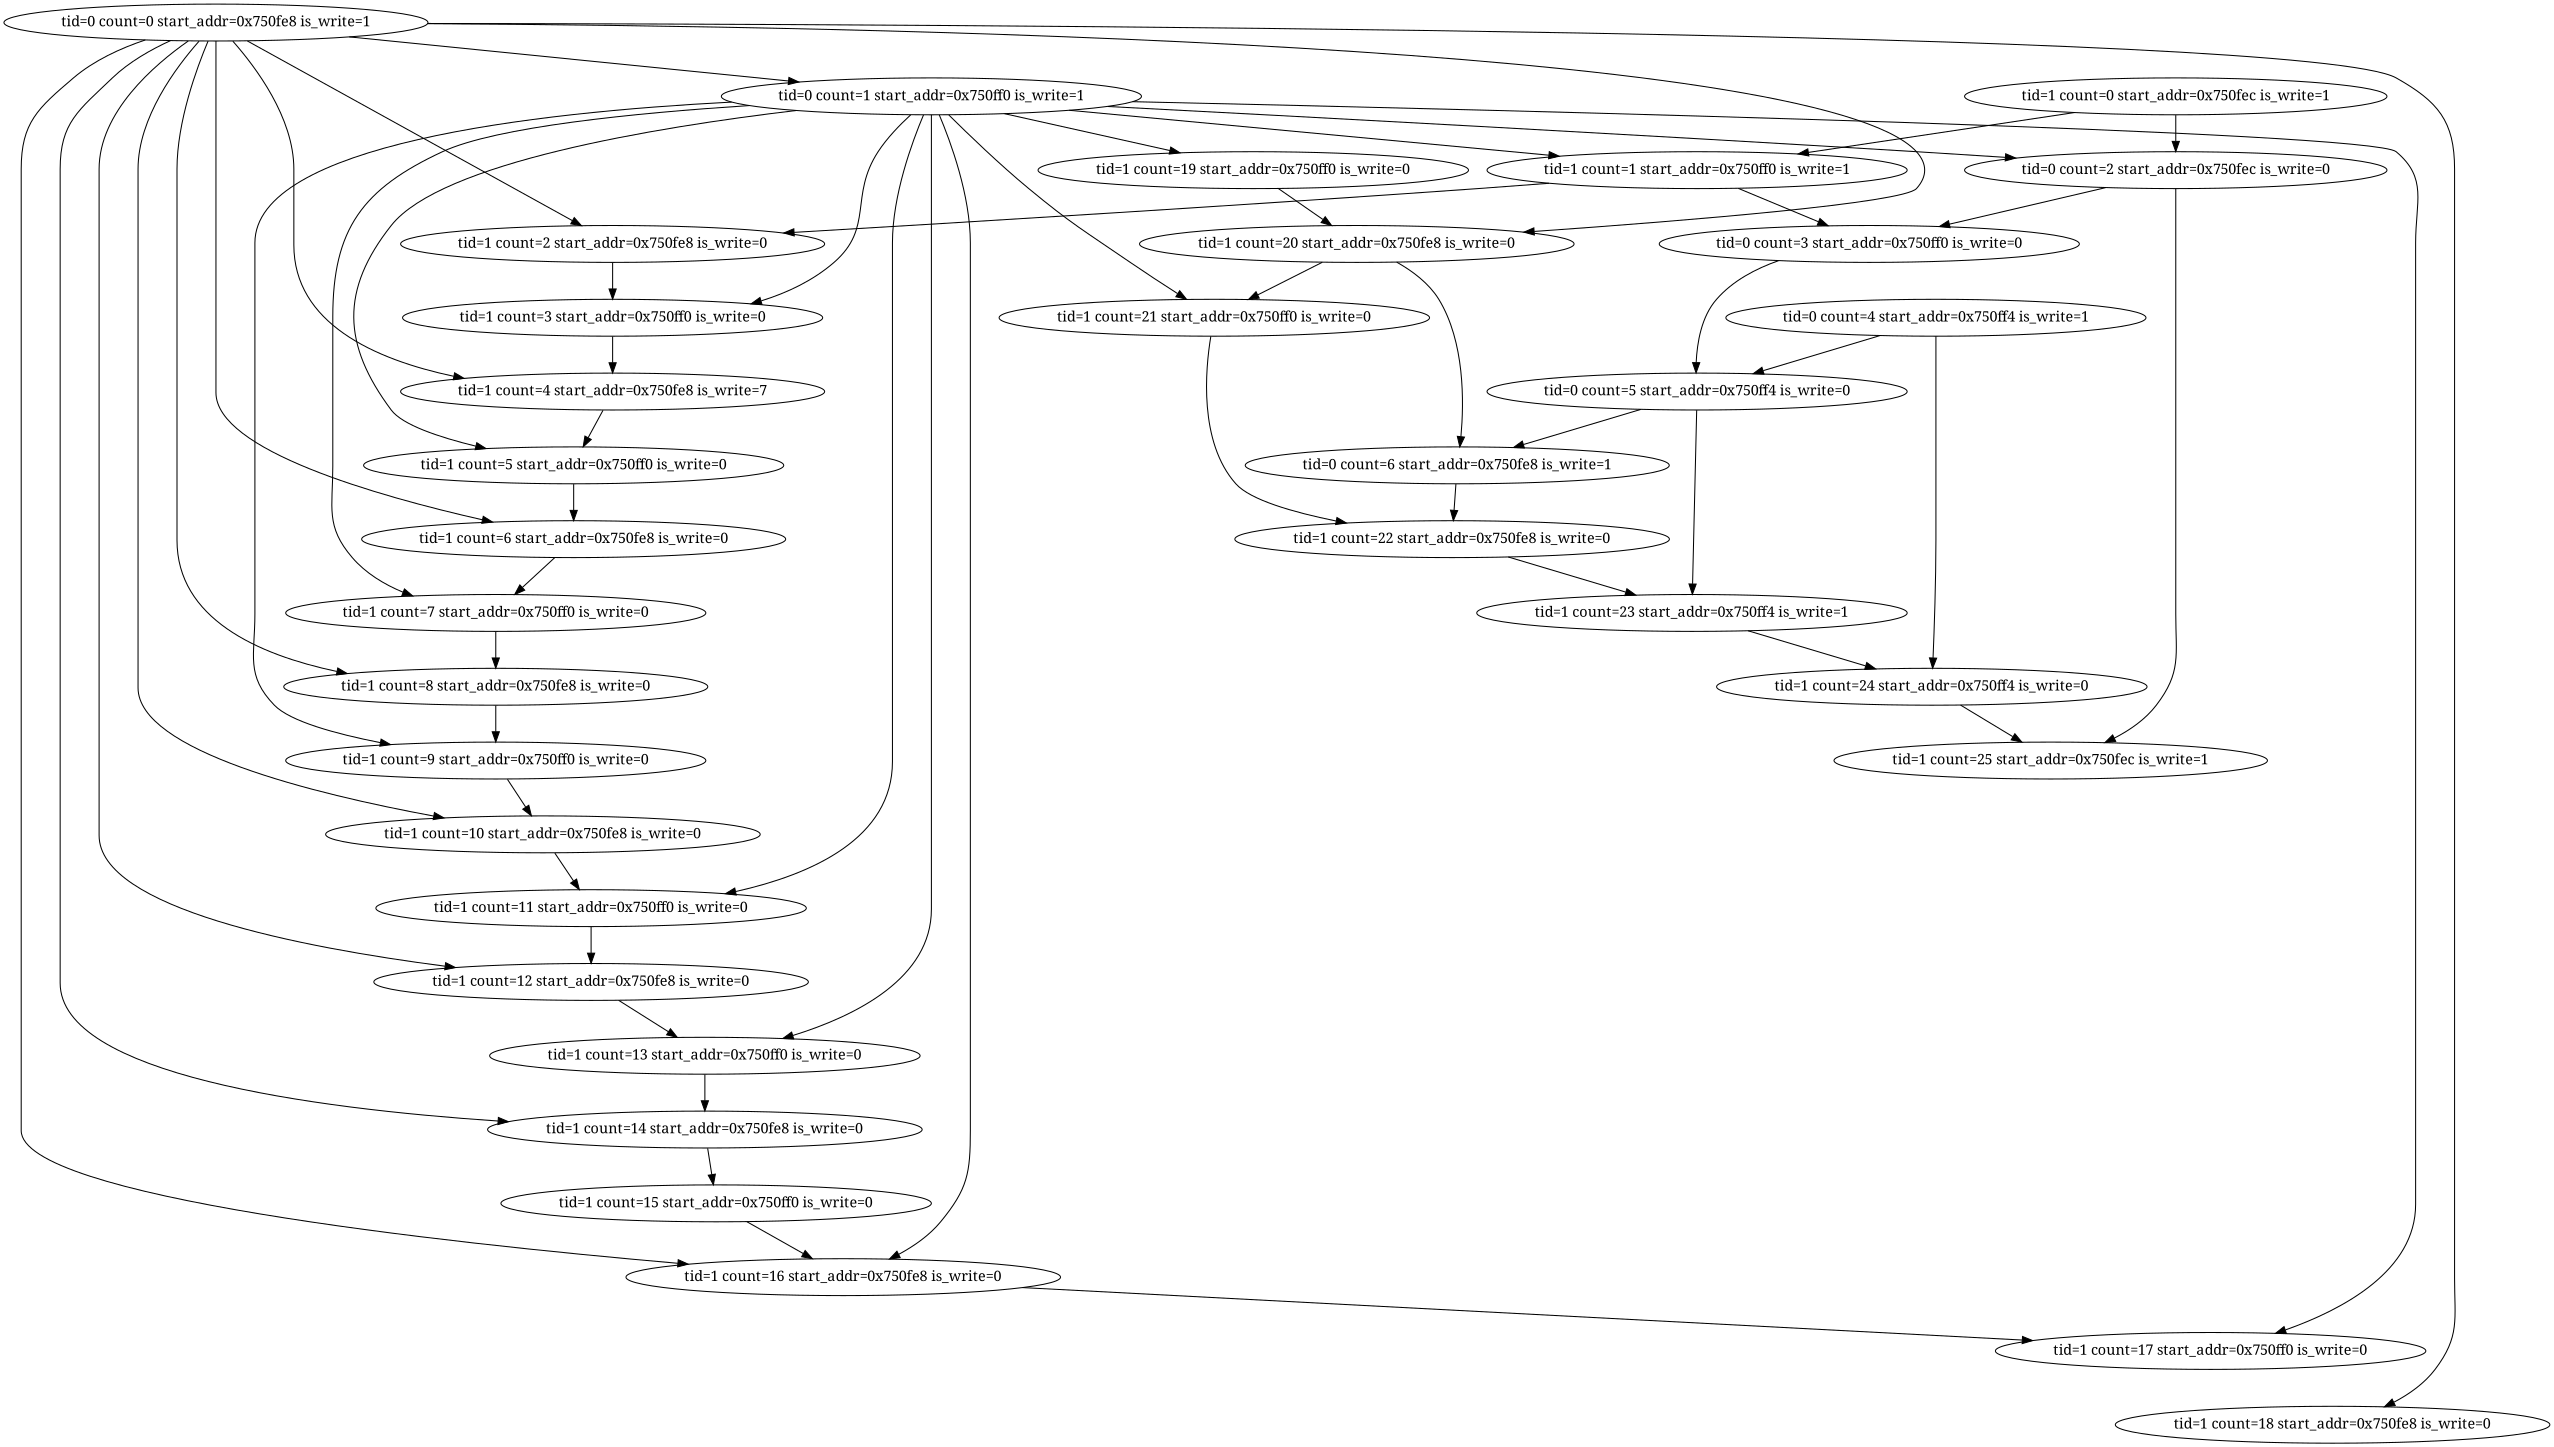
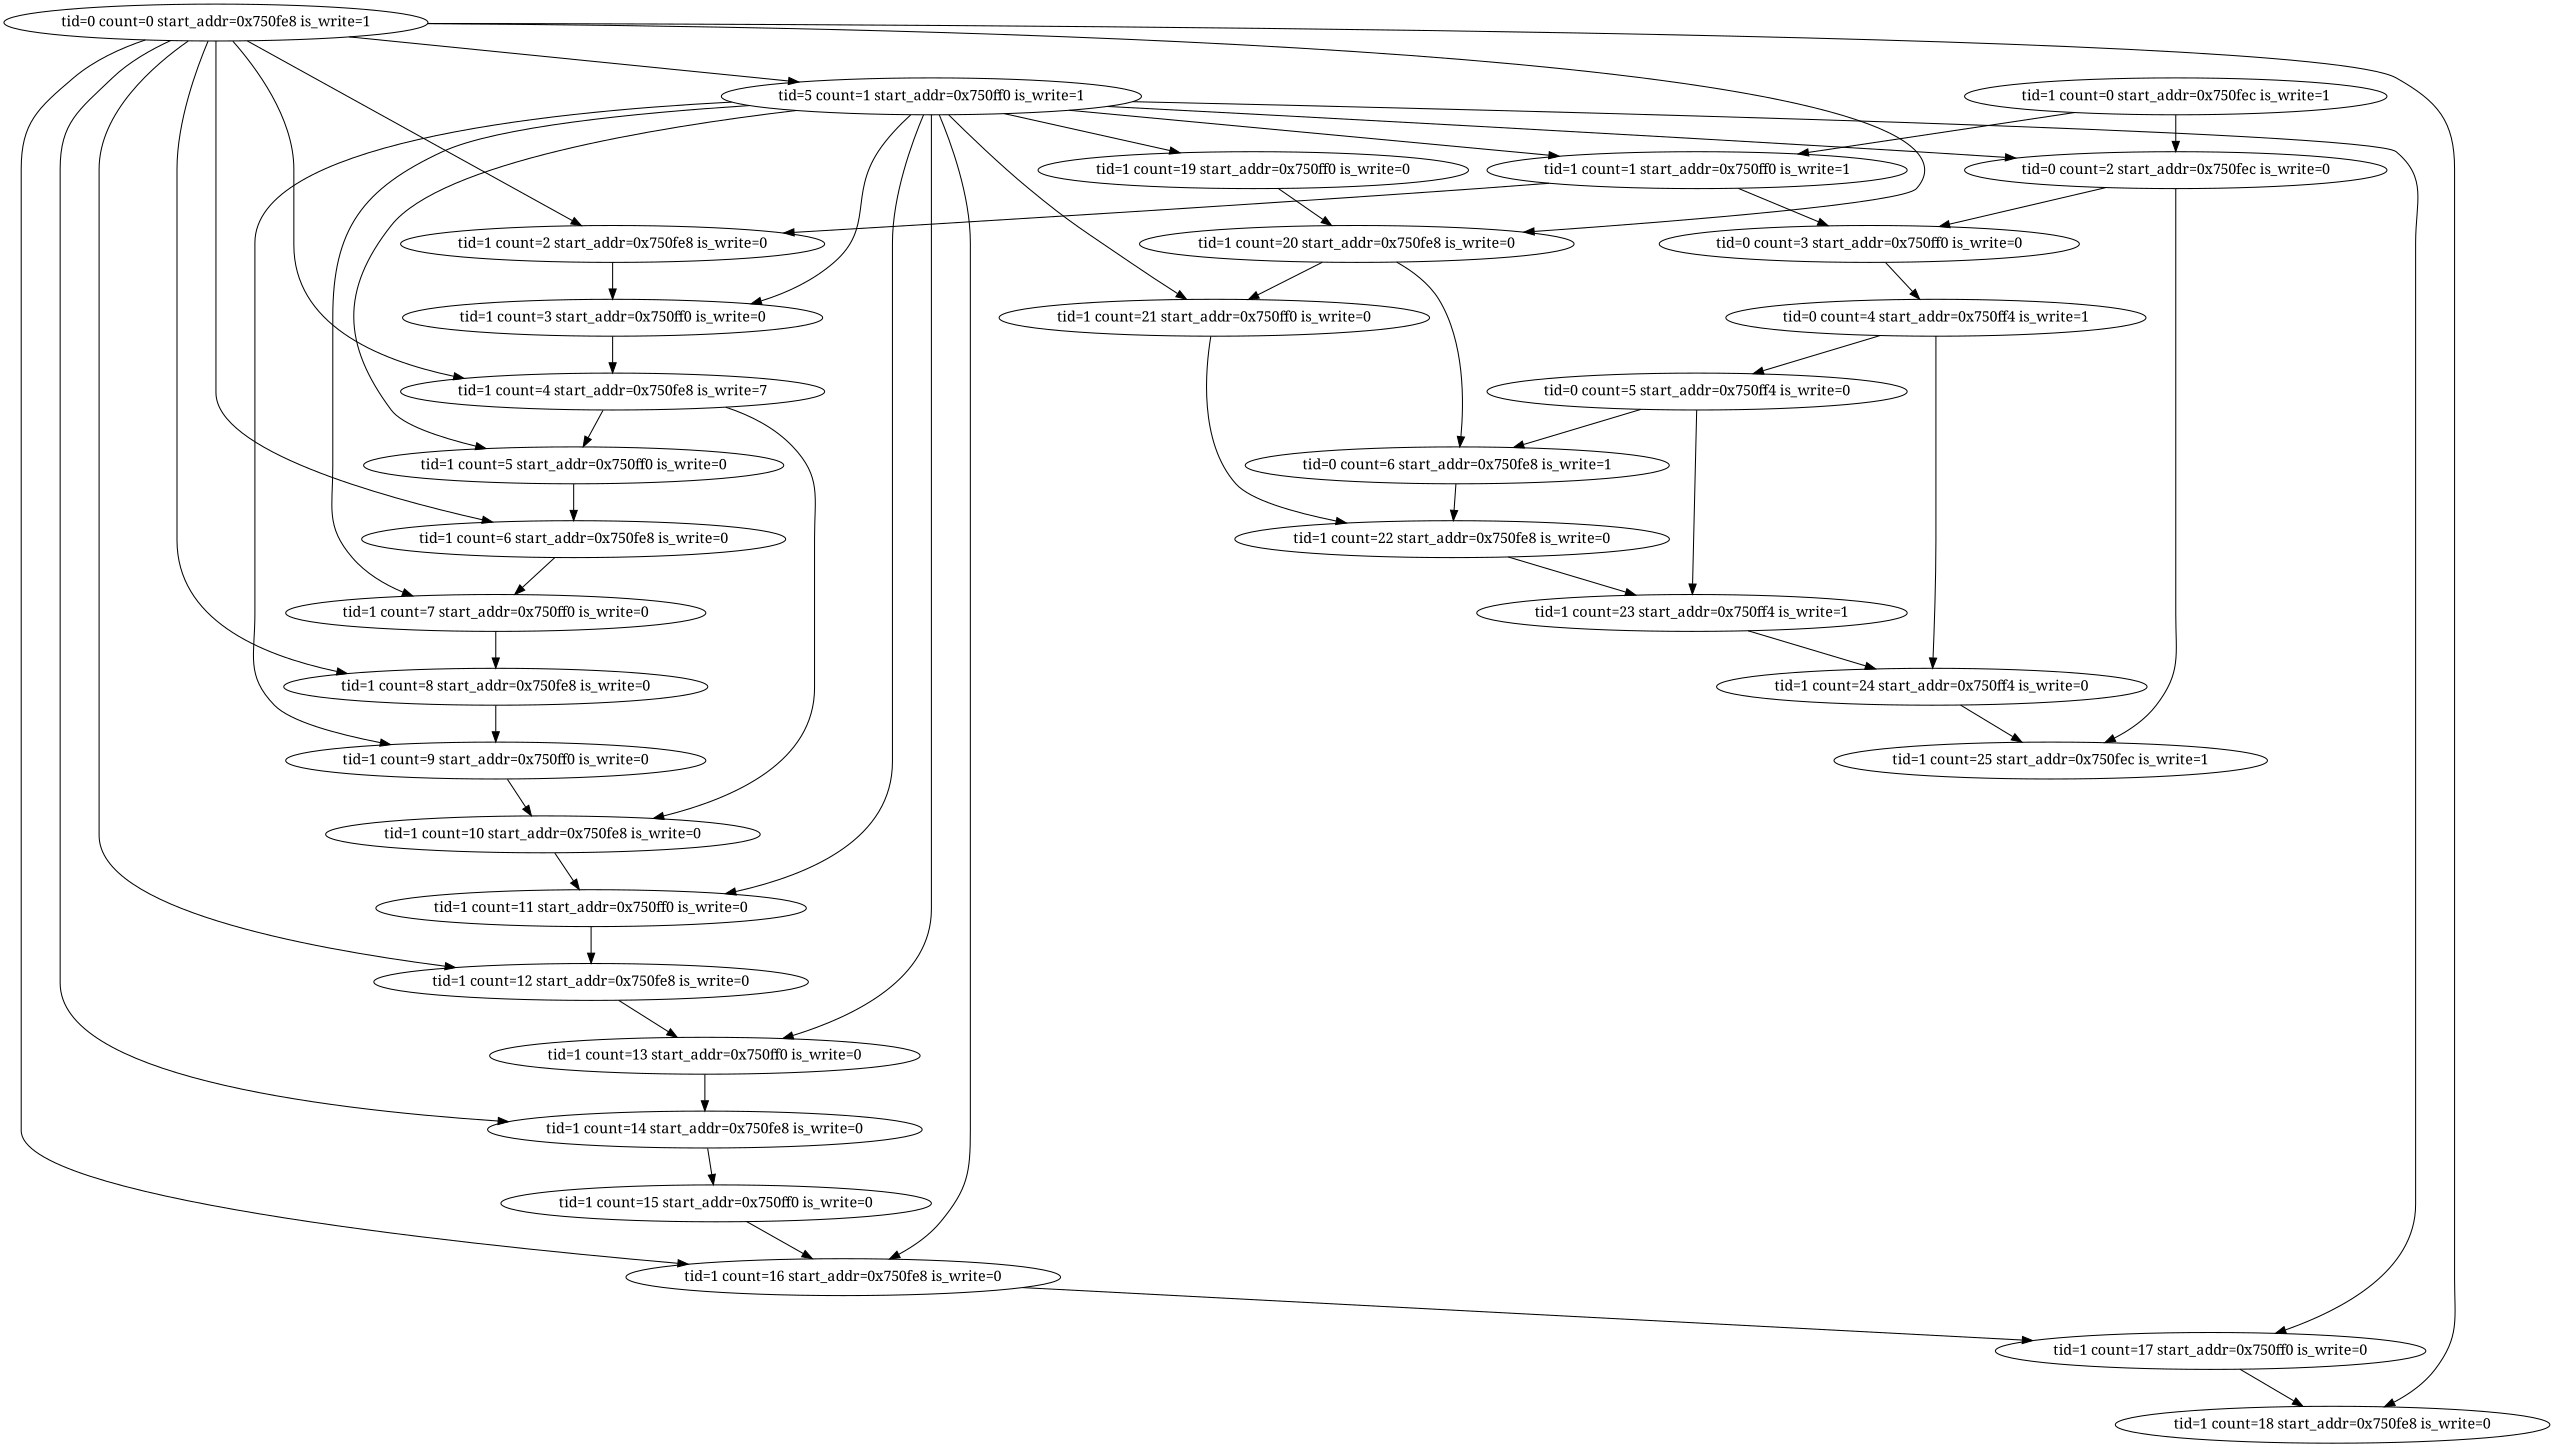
node "tid=0 count=1 start_addr=0x750ff0 is_write=1": label "tid=0 count=1 start_addr=0x750ff0 is_write=1" -> "tid=5 count=1 start_addr=0x750ff0 is_write=1"
edge "tid=0 count=3 start_addr=0x750ff0 is_write=0" -> "tid=0 count=5 start_addr=0x750ff4 is_write=0": now "tid=0 count=3 start_addr=0x750ff0 is_write=0" -> "tid=0 count=4 start_addr=0x750ff4 is_write=1"
edge "tid=0 count=0 start_addr=0x750fe8 is_write=1" -> "tid=1 count=10 start_addr=0x750fe8 is_write=0": now "tid=1 count=4 start_addr=0x750fe8 is_write=7" -> "tid=1 count=10 start_addr=0x750fe8 is_write=0"
edge "tid=1 count=17 start_addr=0x750ff0 is_write=0" -> "tid=1 count=18 start_addr=0x750fe8 is_write=0": added
